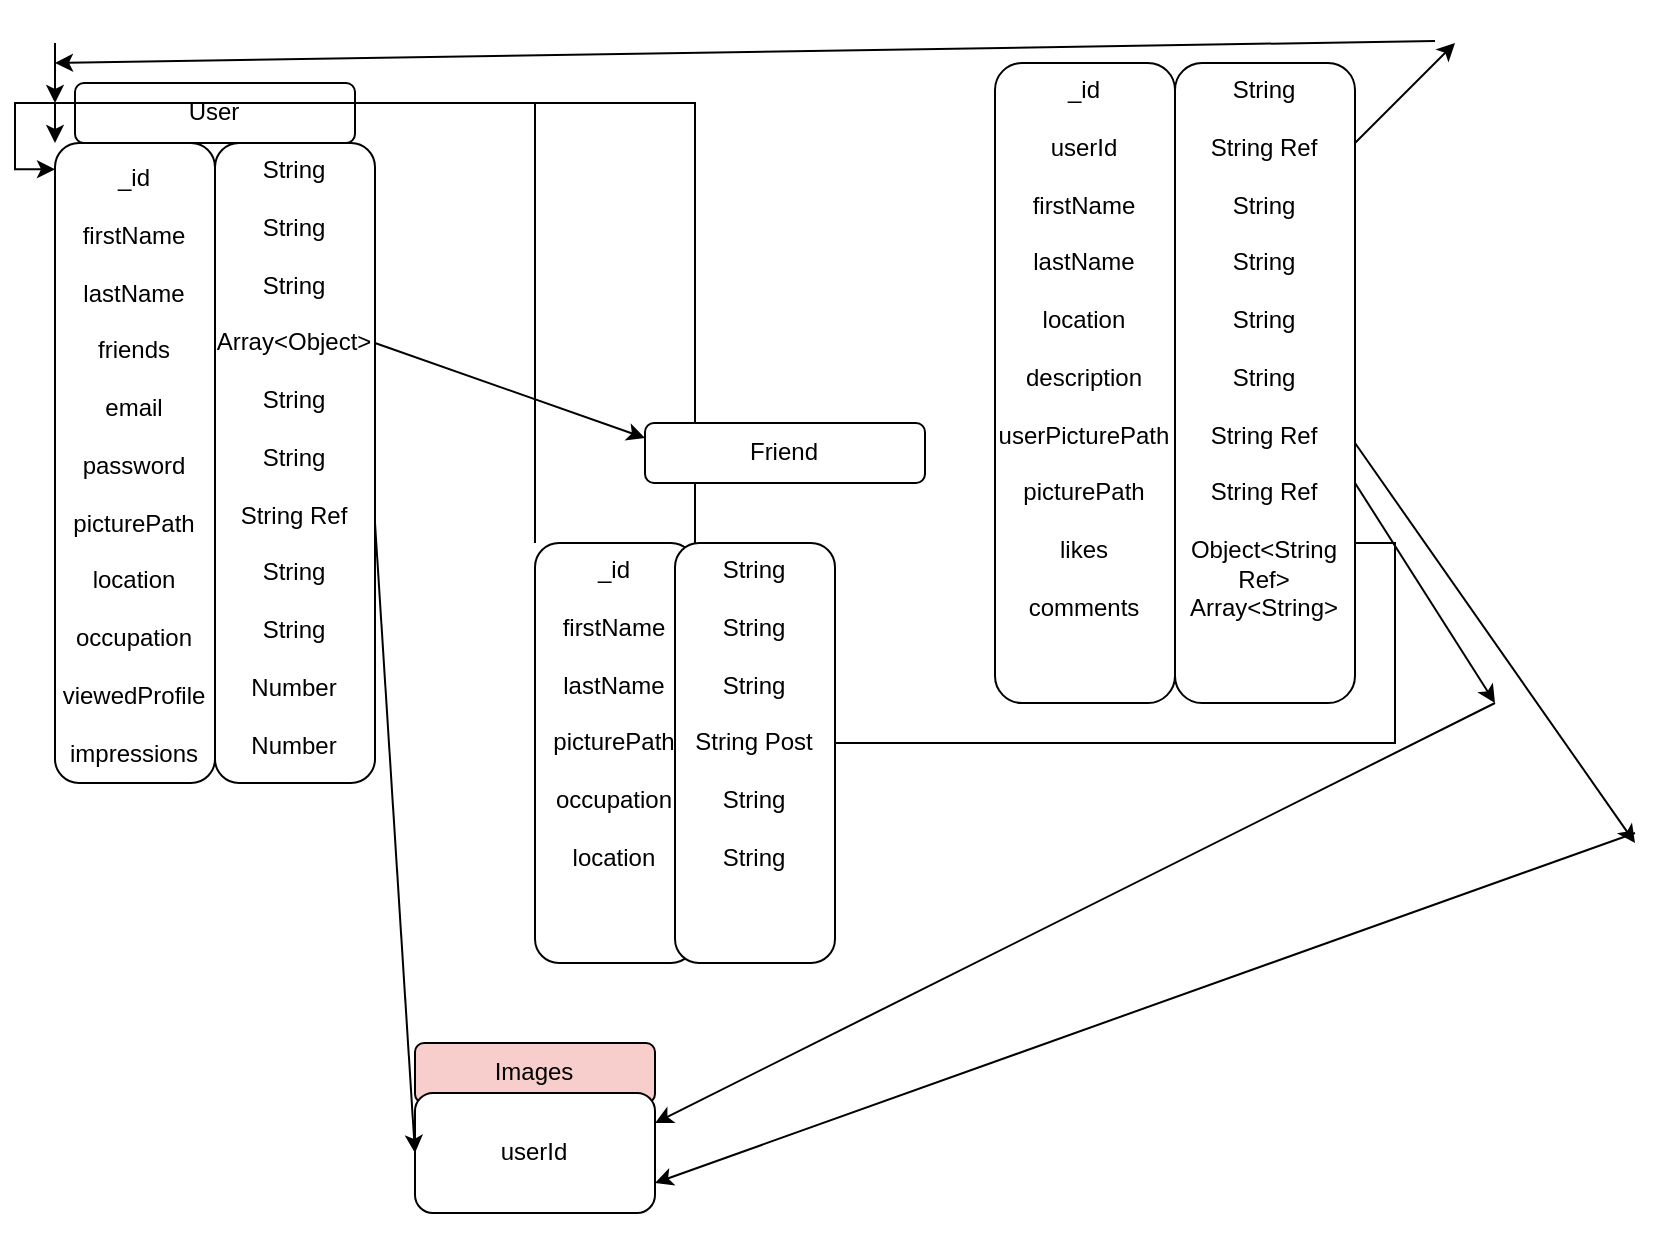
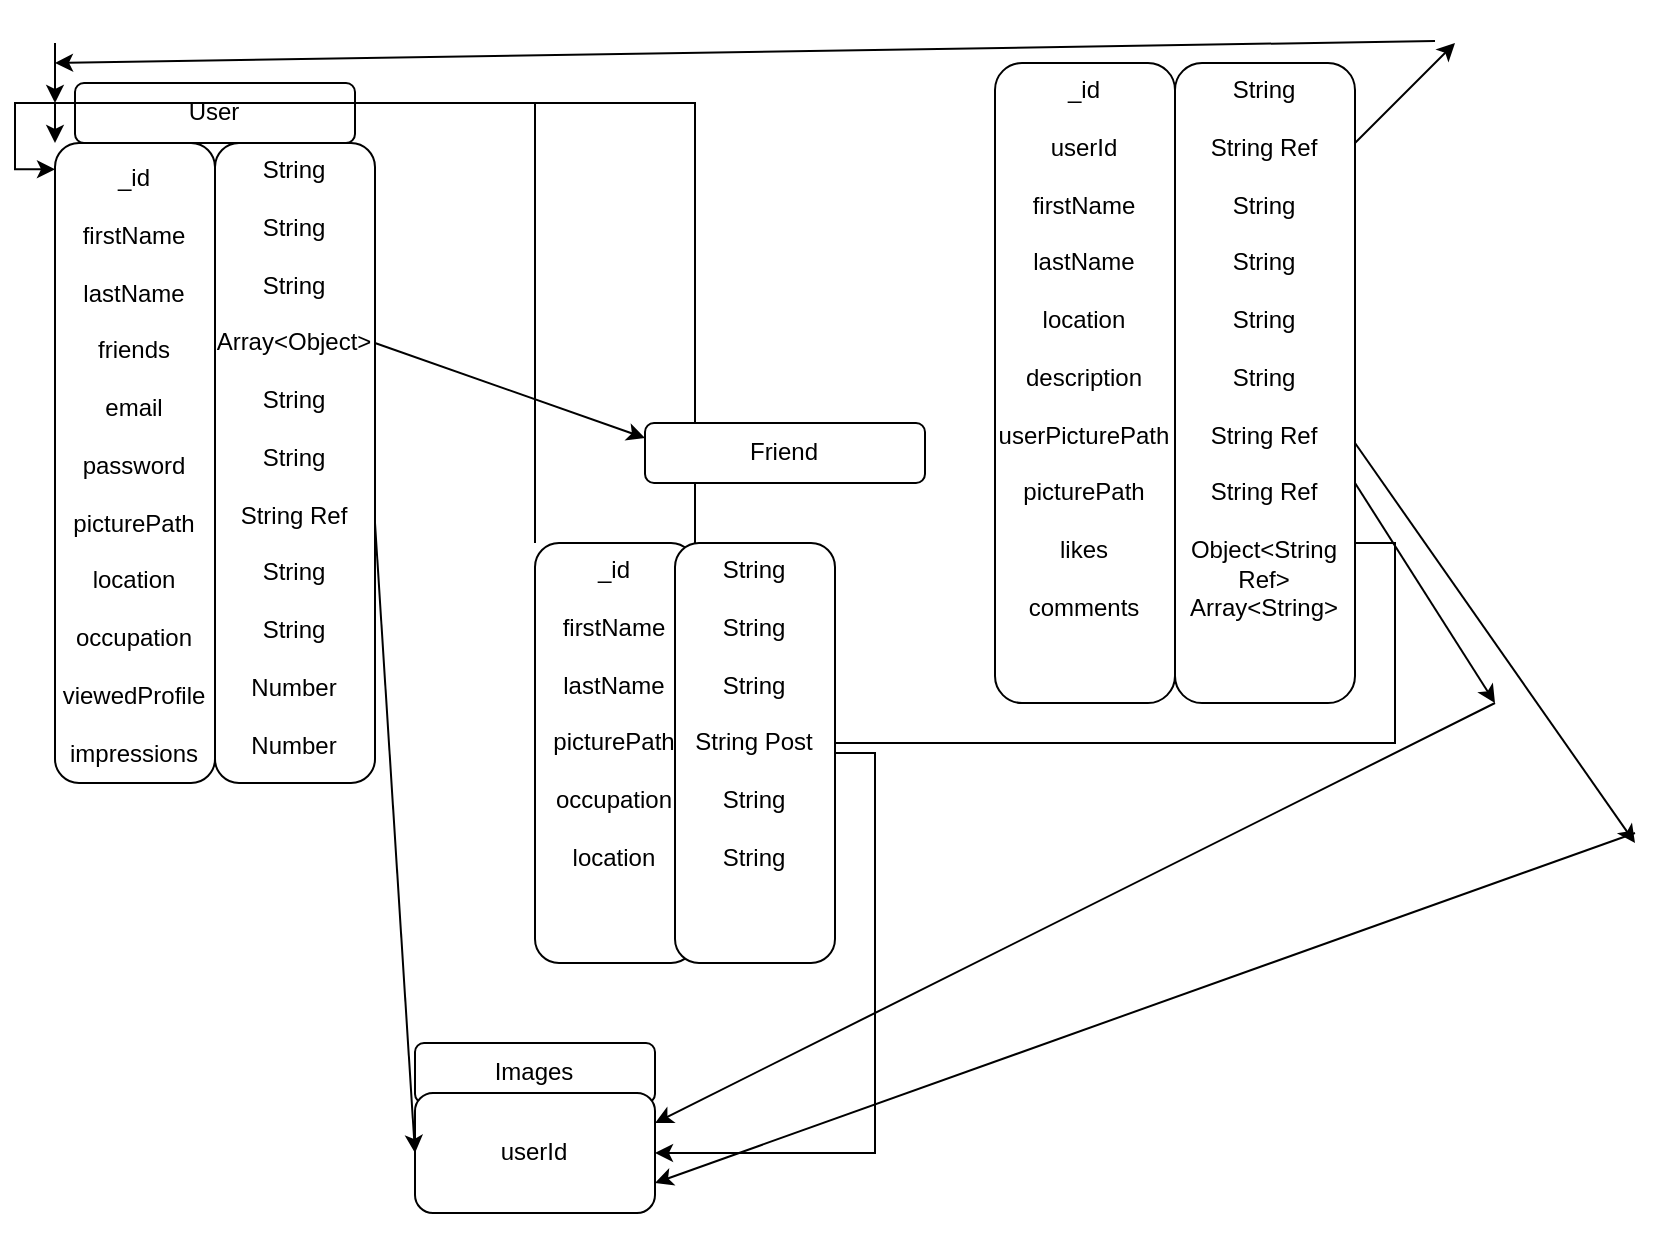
edge "String String String String Post String String" -> "userId": added
node "Images": fillcolor #f8cecc -> #ffffff
